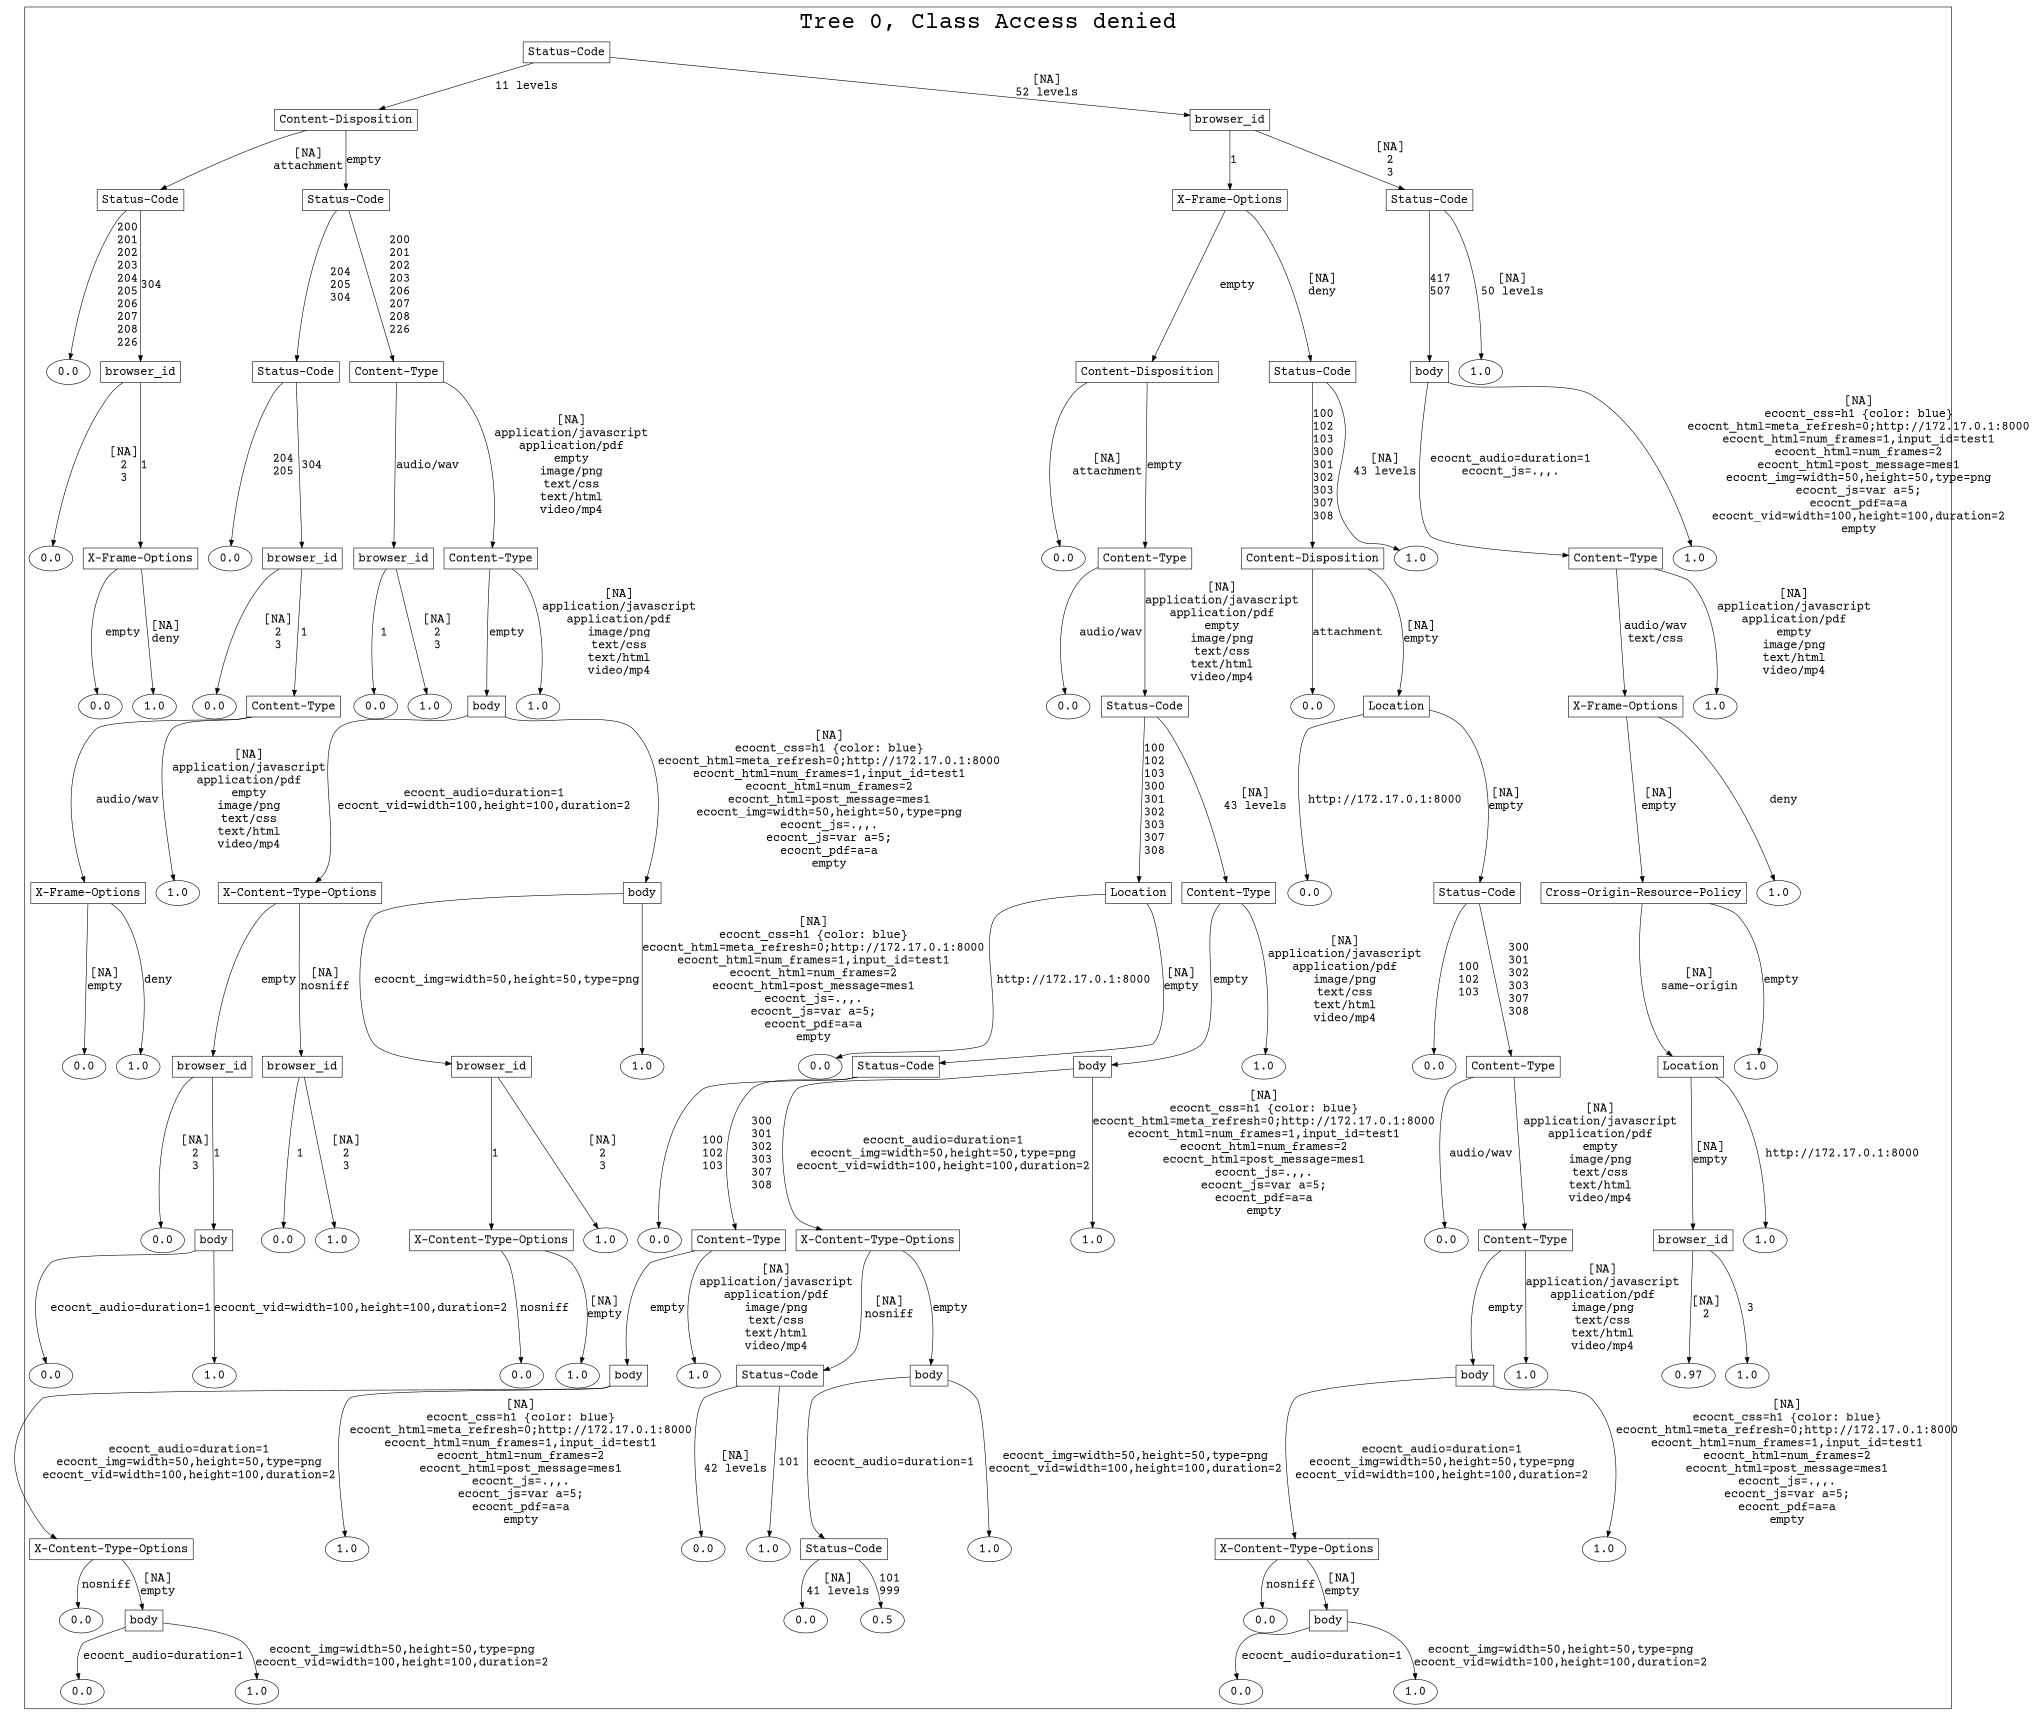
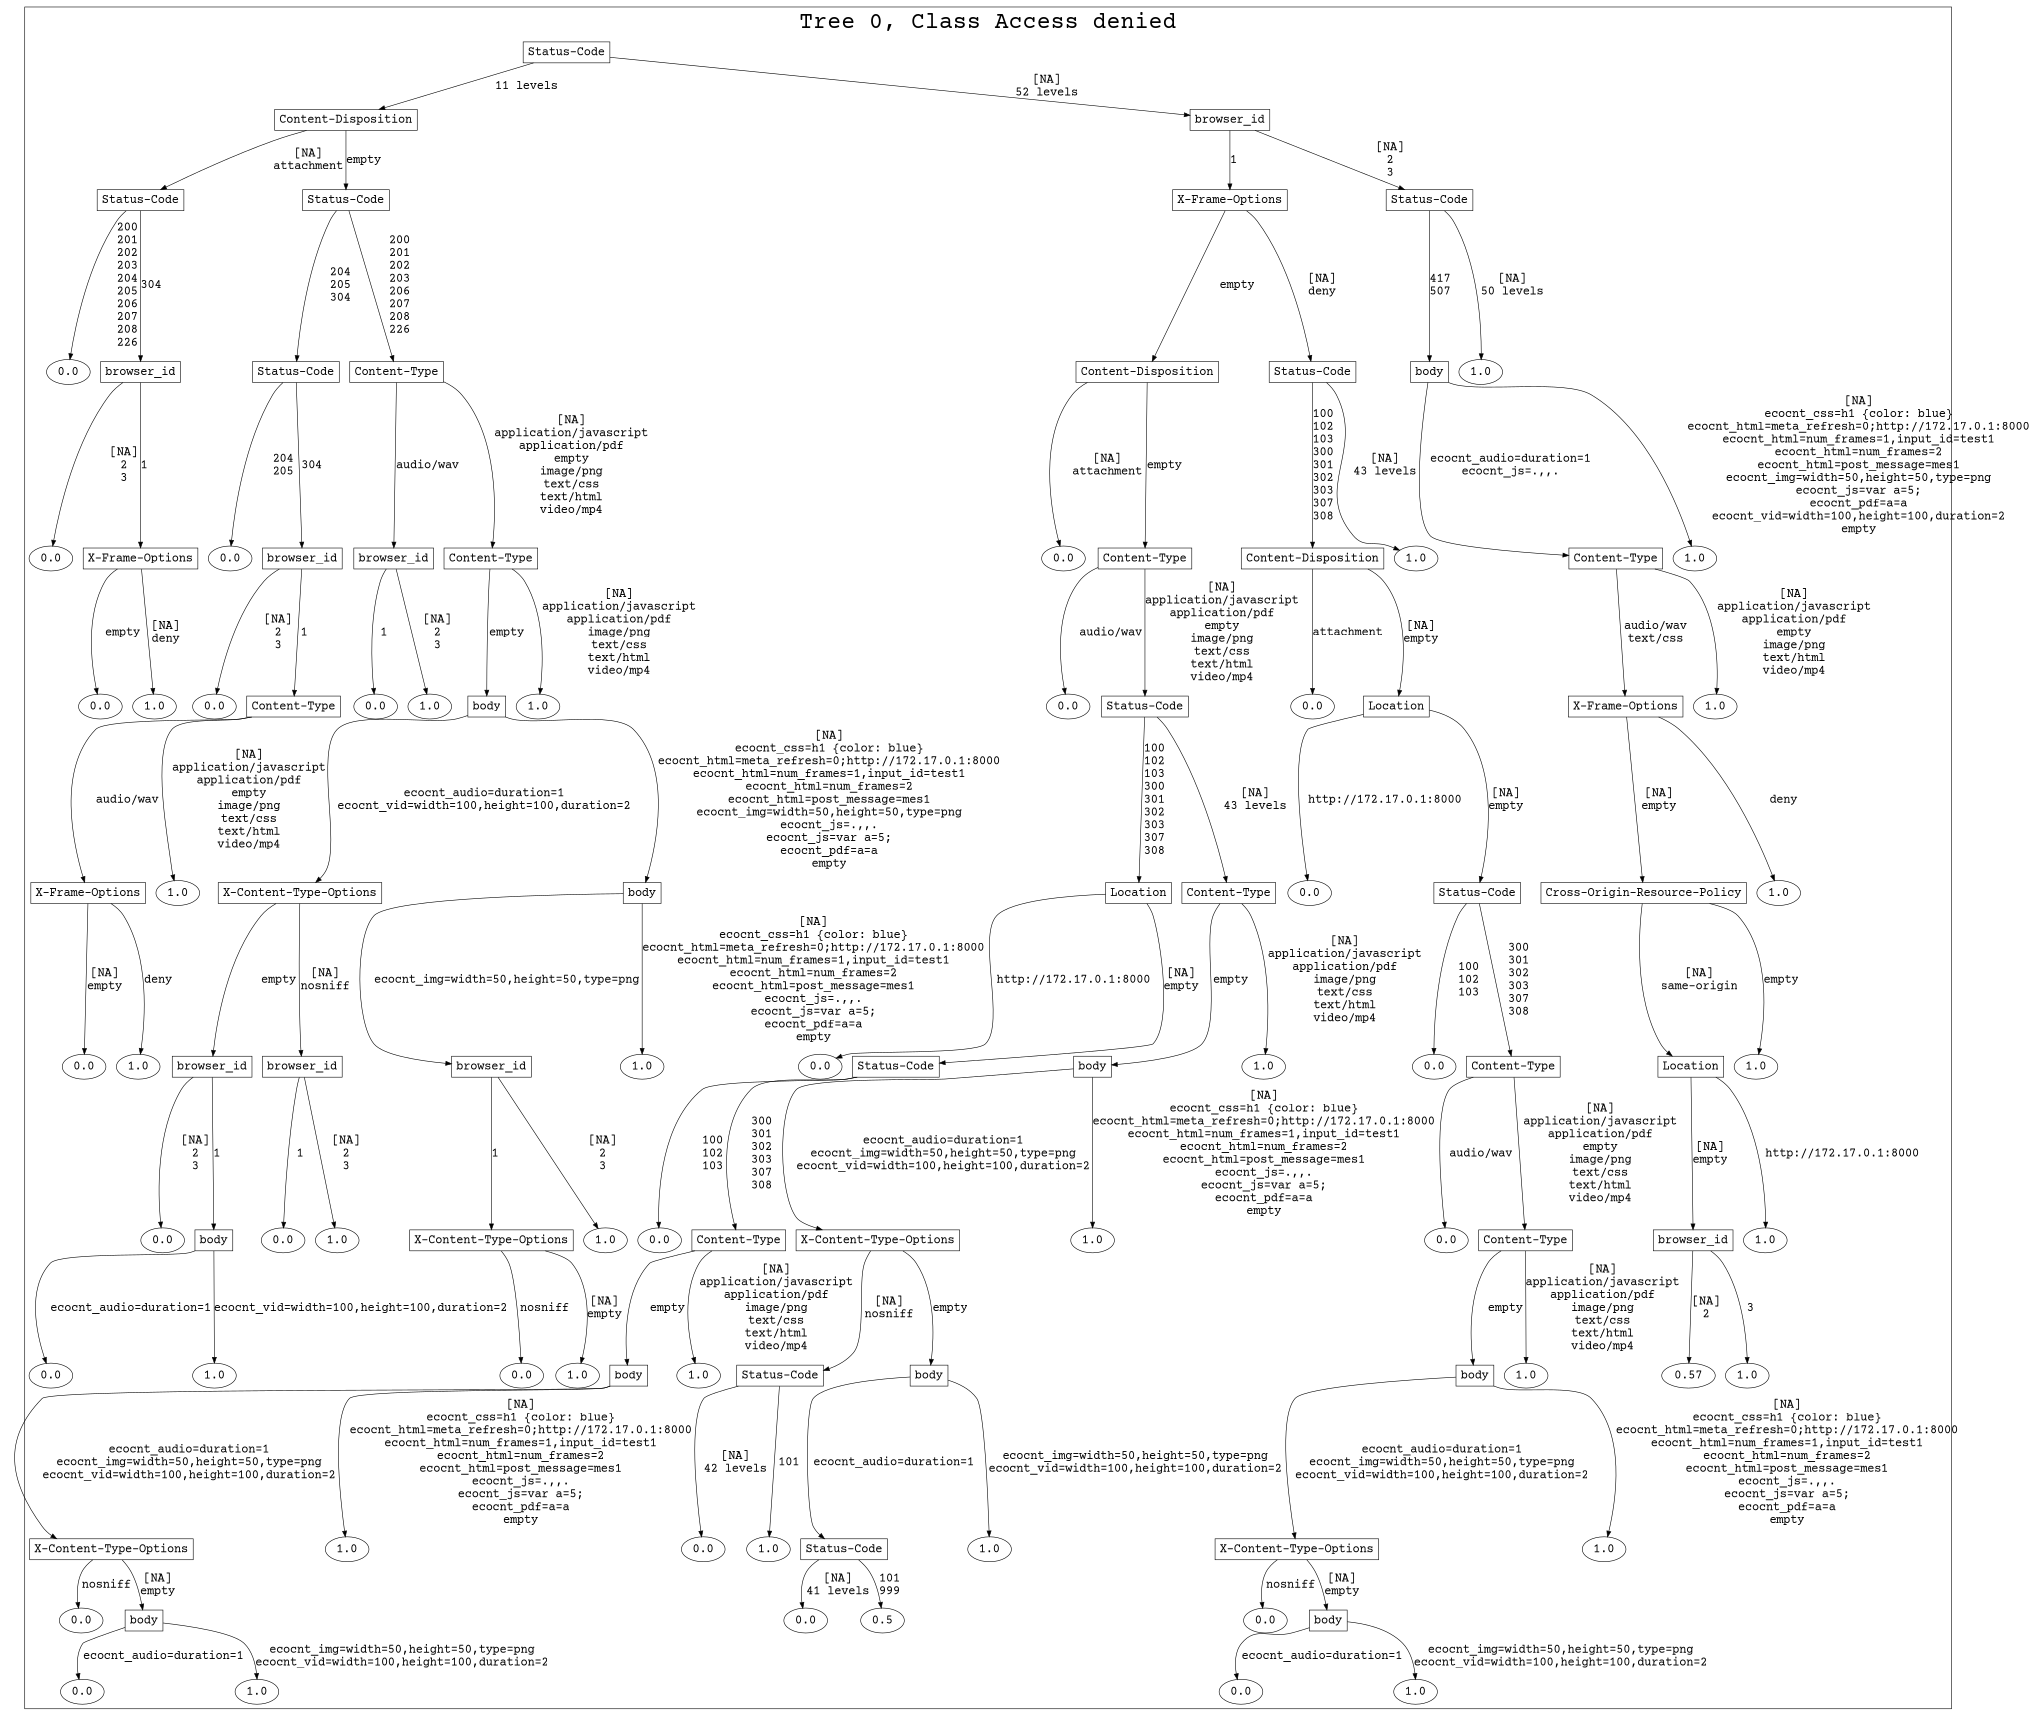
node "0.97": label "0.97" -> "0.57"
